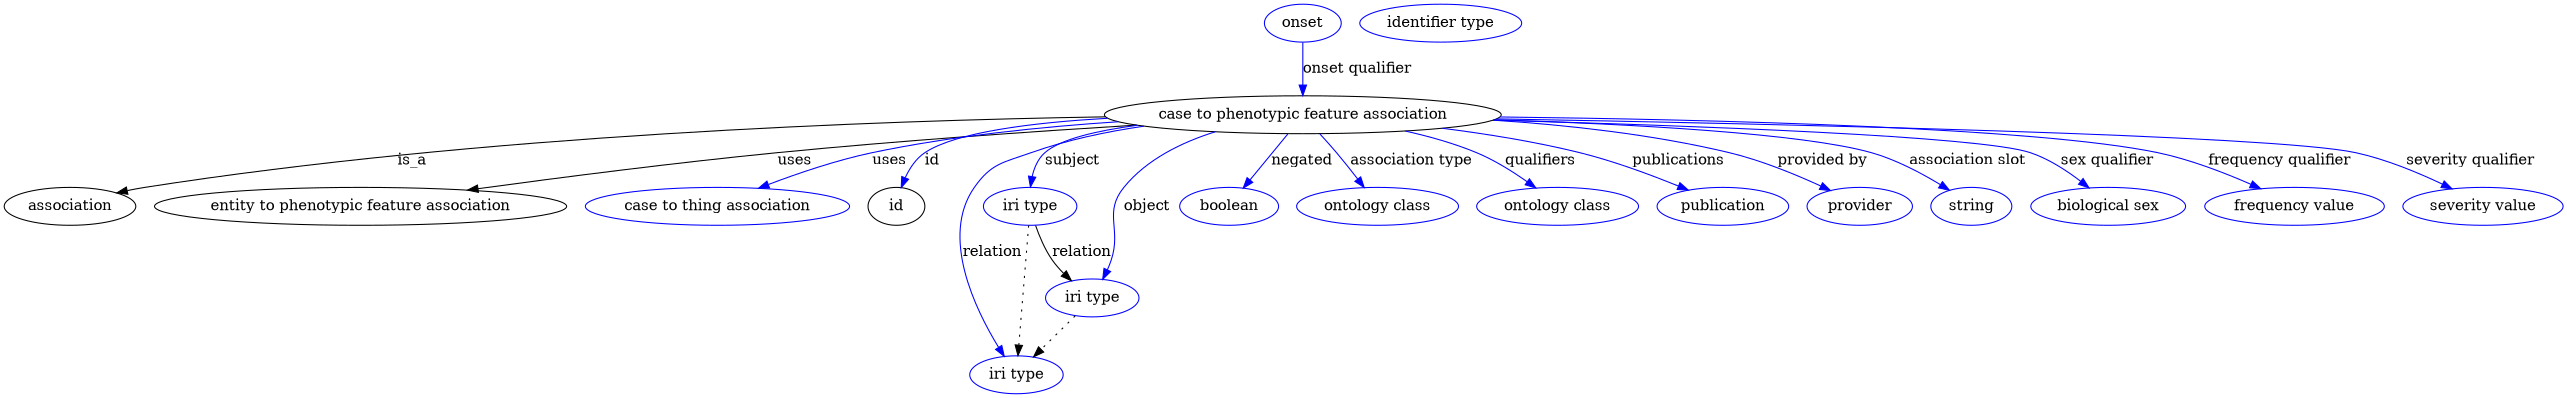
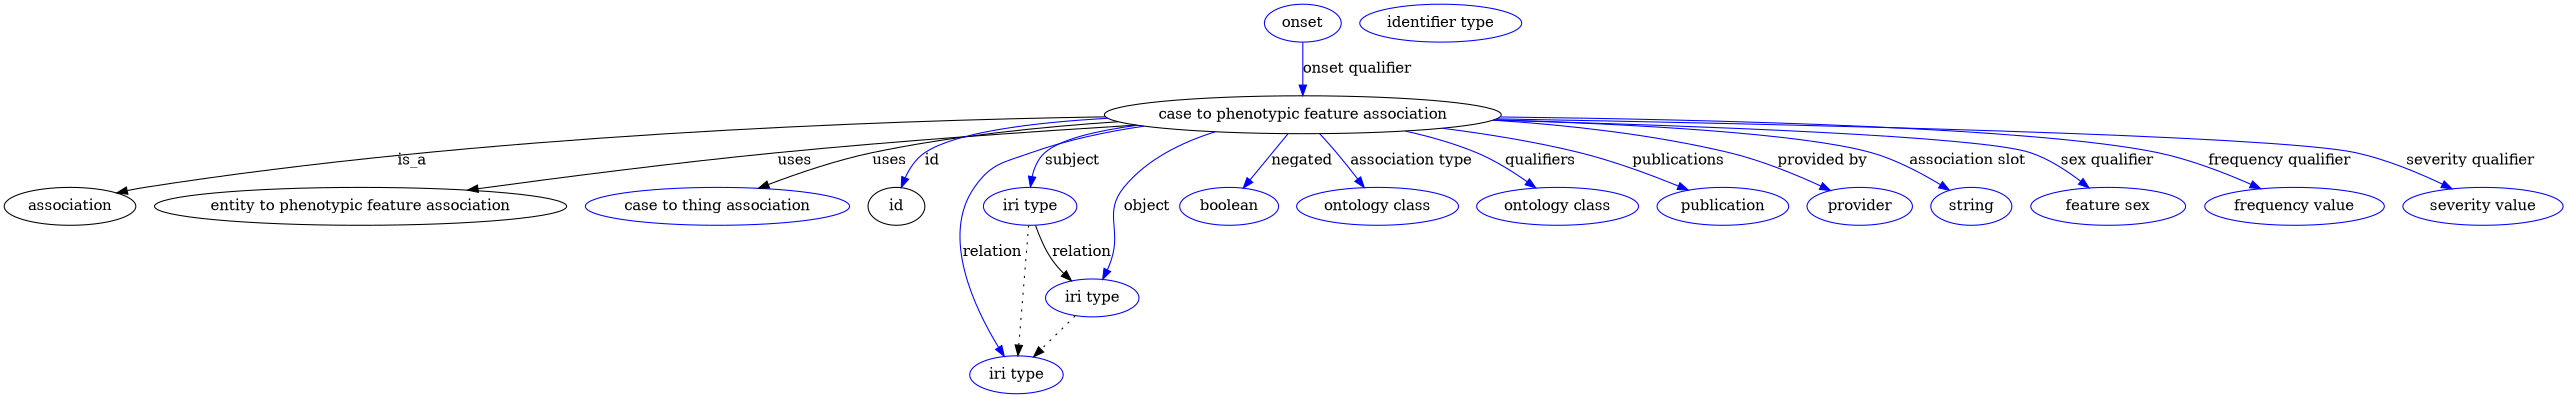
edge "case to phenotypic feature association" -> "case to thing association": color blue -> black
node "biological sex": label "biological sex" -> "feature sex"
